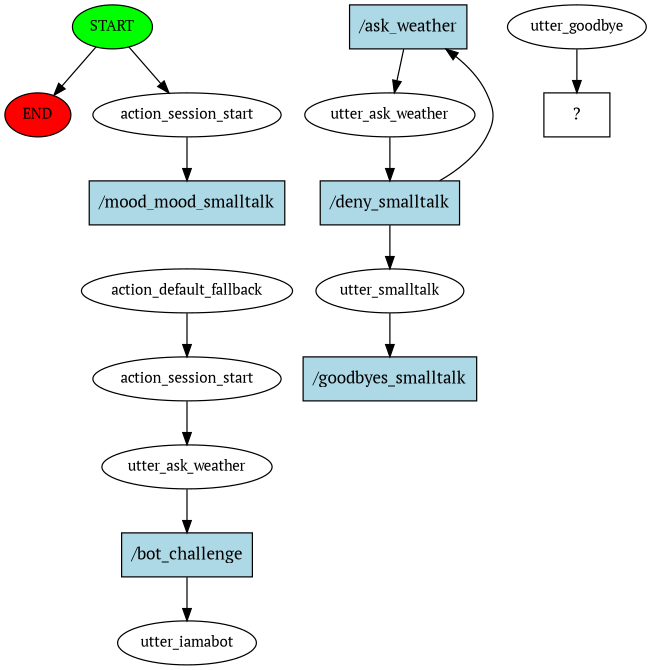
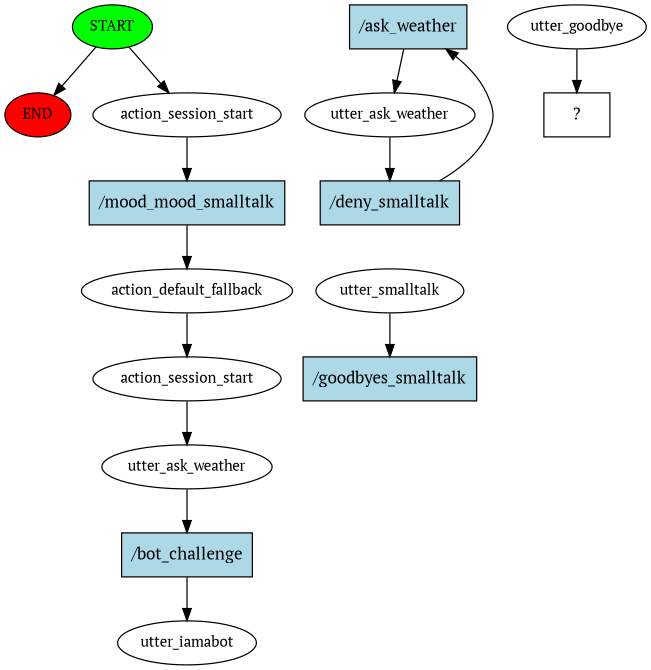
edge "/mood_mood_smalltalk" -> "action_default_fallback": added
edge "/deny_smalltalk" -> "utter_smalltalk": removed
